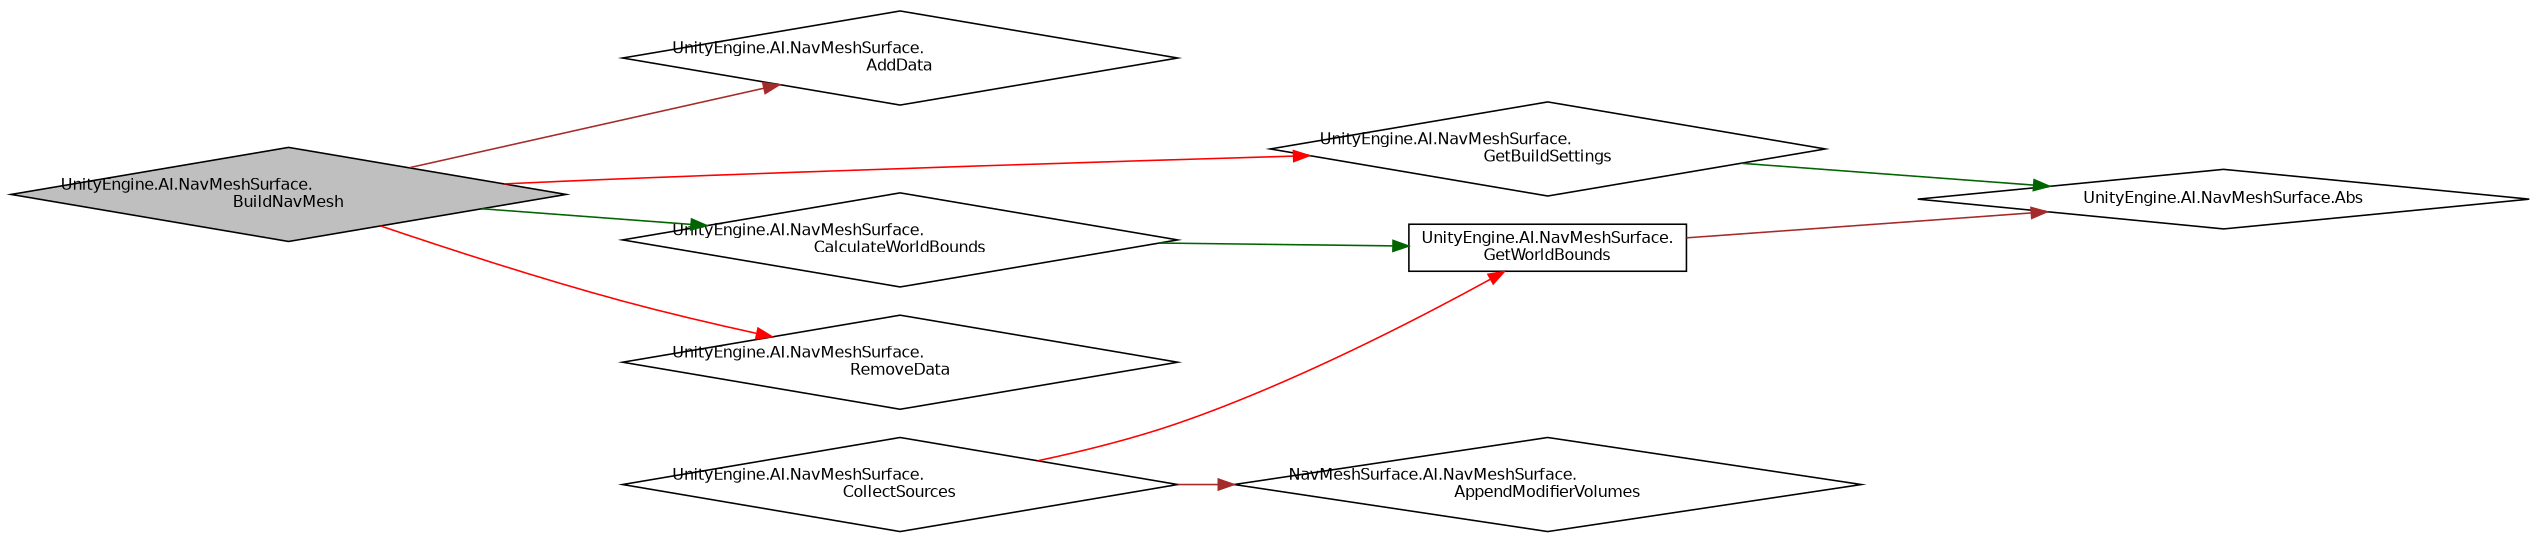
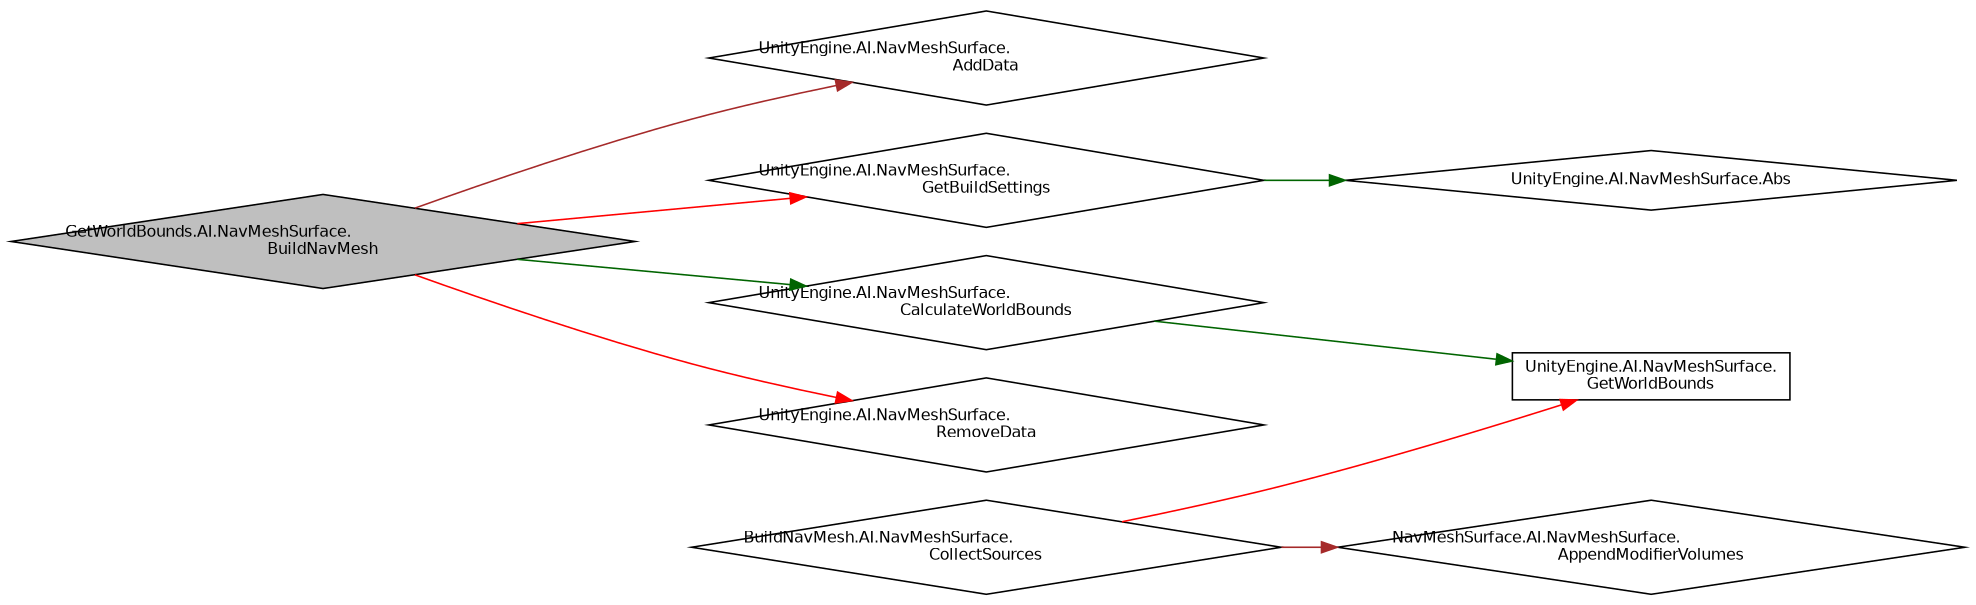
node "UnityEngine.AI.NavMeshSurface. BuildNavMesh": label "UnityEngine.AI.NavMeshSurface. BuildNavMesh" -> "GetWorldBounds.AI.NavMeshSurface. BuildNavMesh"
edge "UnityEngine.AI.NavMeshSurface. GetWorldBounds" -> "UnityEngine.AI.NavMeshSurface.Abs": removed
node "UnityEngine.AI.NavMeshSurface. CollectSources": label "UnityEngine.AI.NavMeshSurface. CollectSources" -> "BuildNavMesh.AI.NavMeshSurface. CollectSources"
